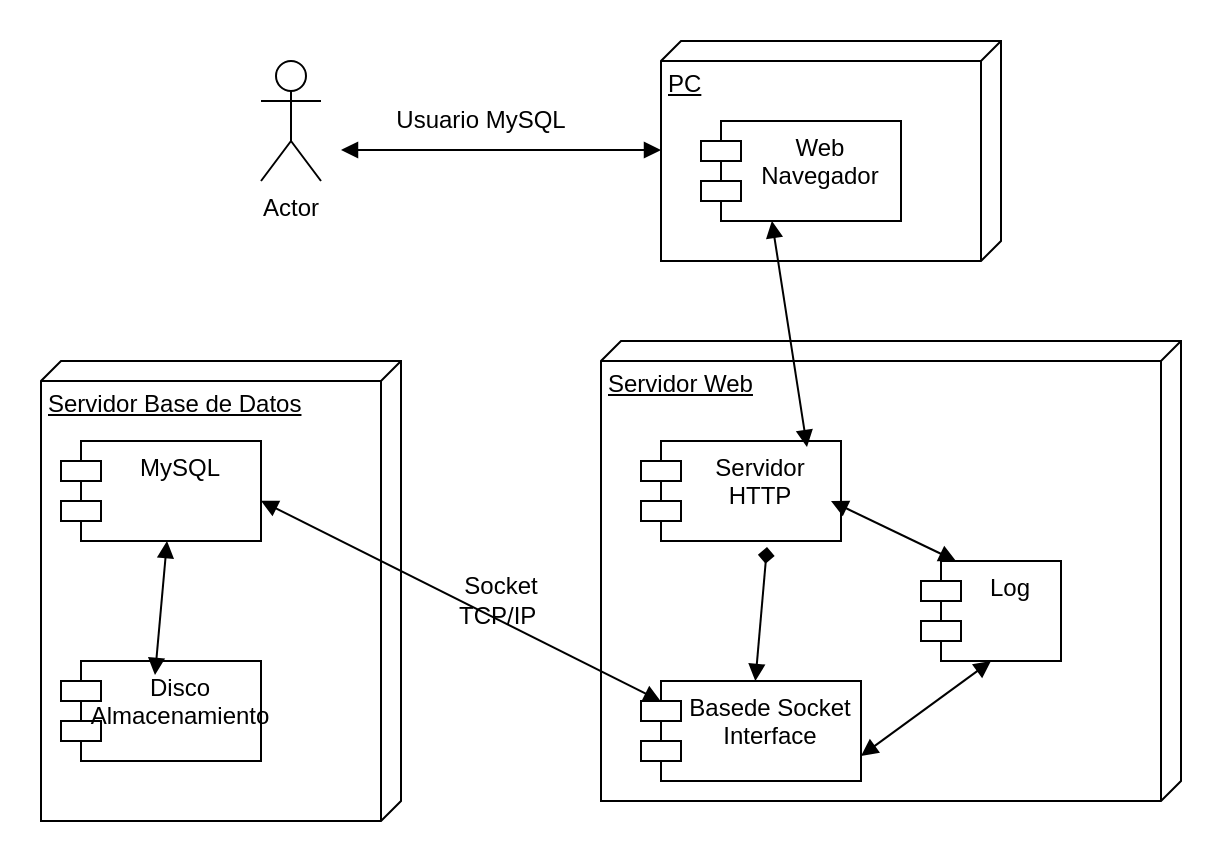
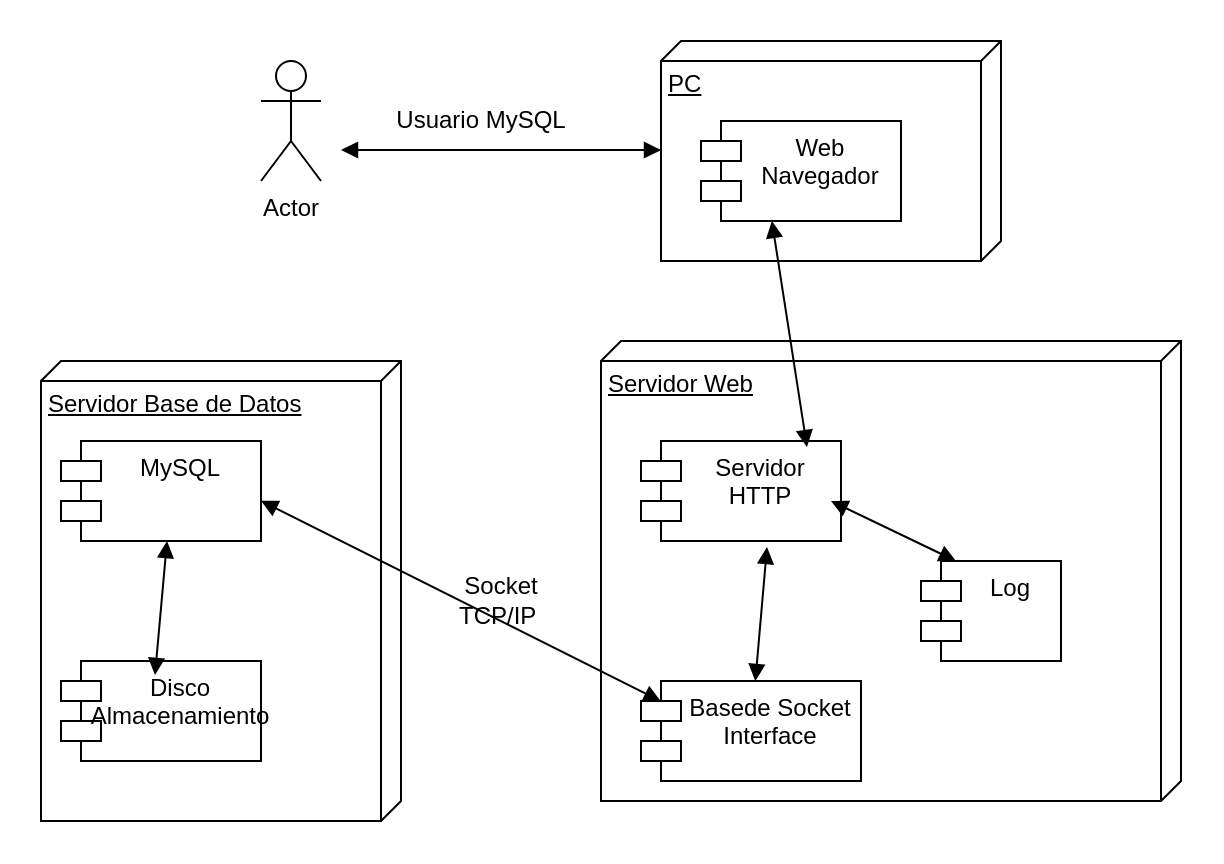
edge "Servidor HTTP" -- "Basede Socket Interface": arrowhead diamond -> block
edge "Log" -- "Basede Socket Interface": removed
